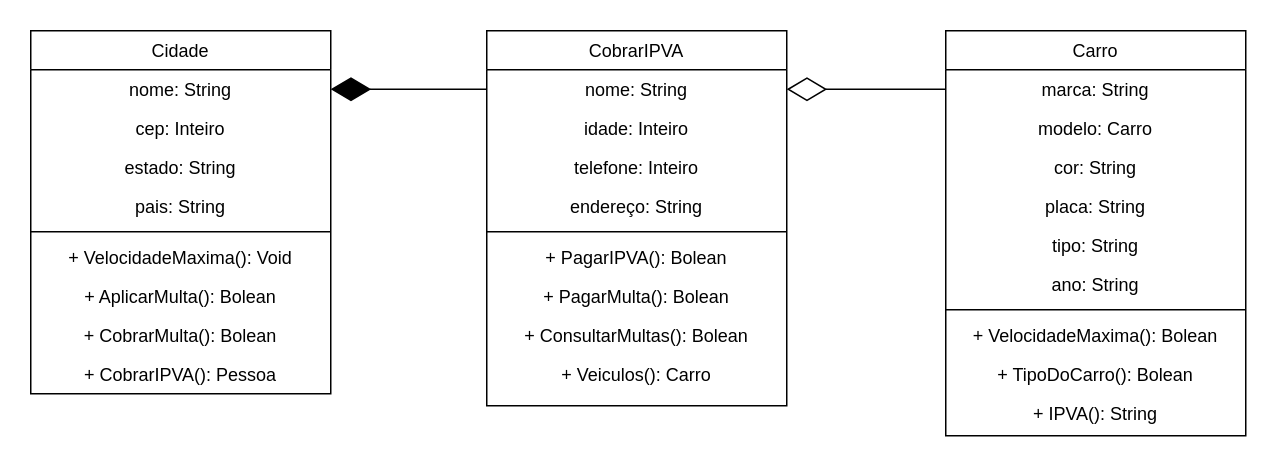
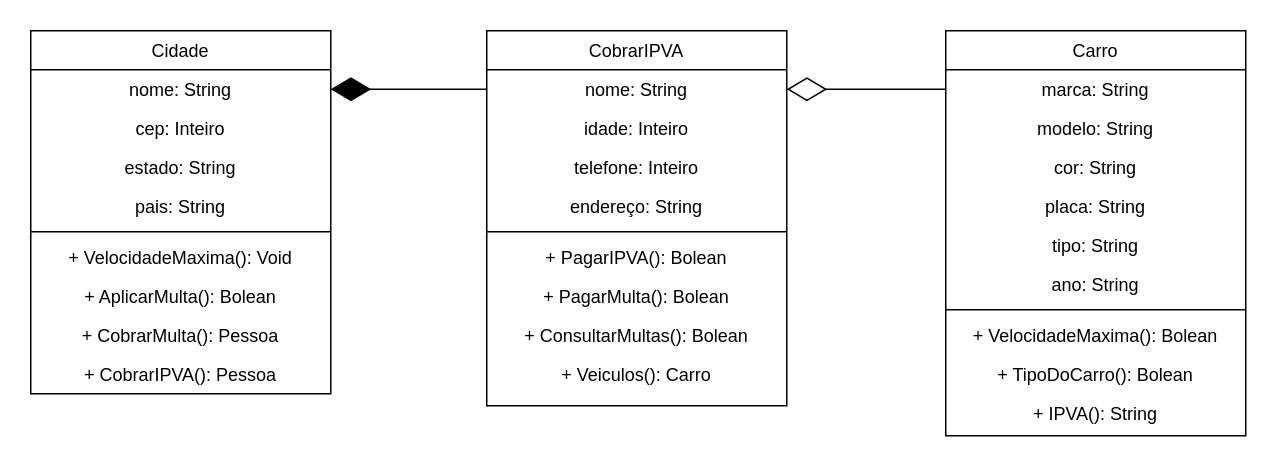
node "modelo: Carro": label "modelo: Carro" -> "modelo: String"
node "+ CobrarMulta(): Bolean": label "+ CobrarMulta(): Bolean" -> "+ CobrarMulta(): Pessoa"
